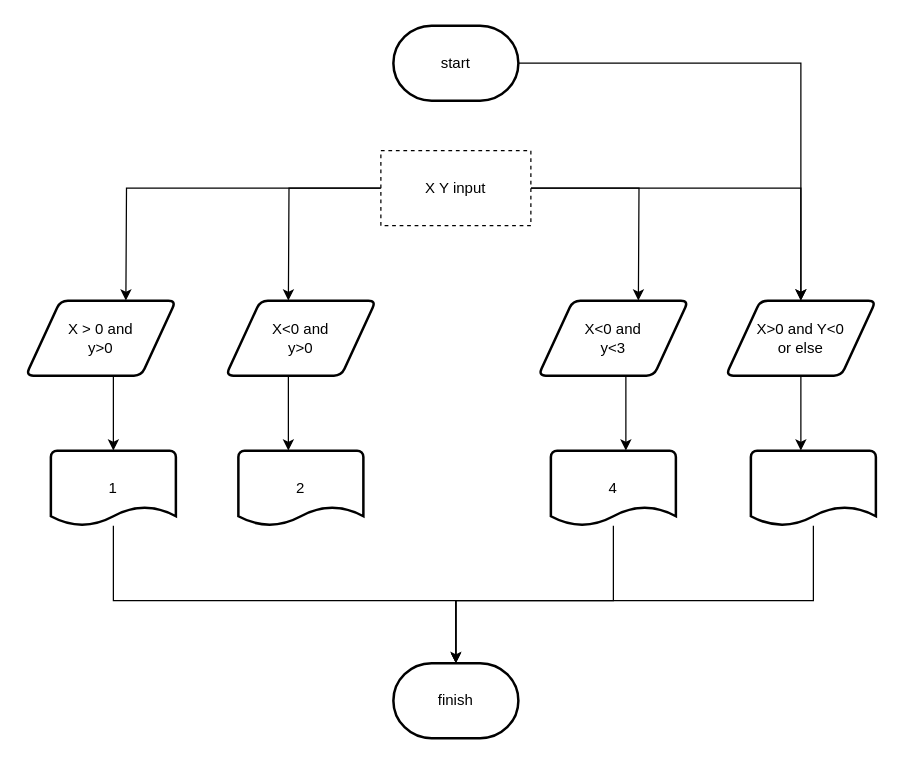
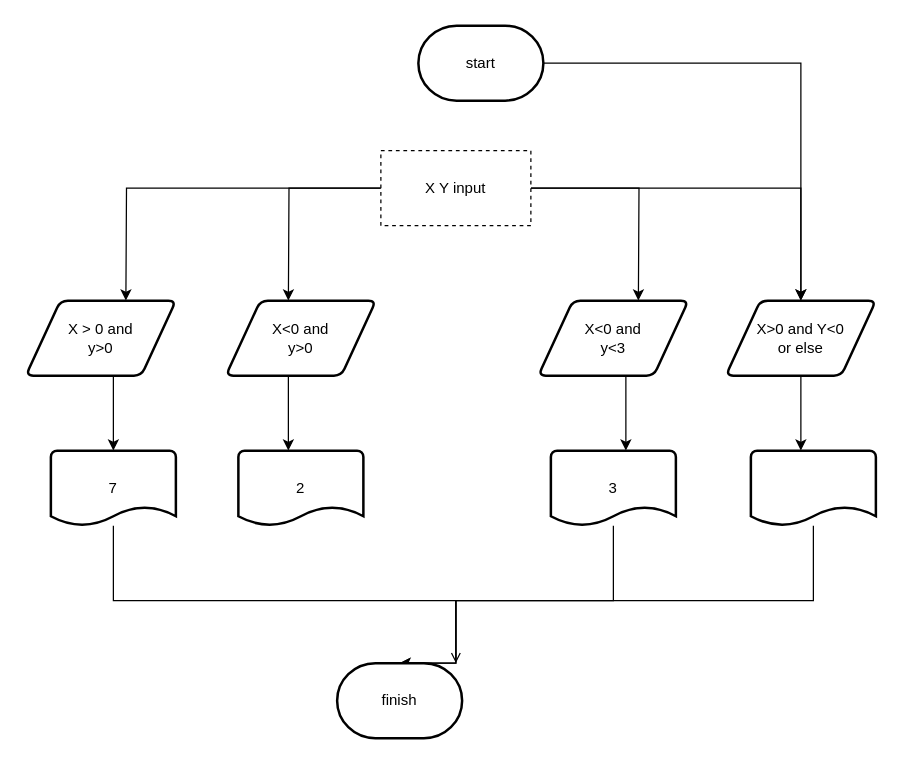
node "start": moved (456, 63) -> (481, 63)
node "1": label "1" -> "7"
node "4": label "4" -> "3"
node "finish": moved (456, 701) -> (399, 701)
